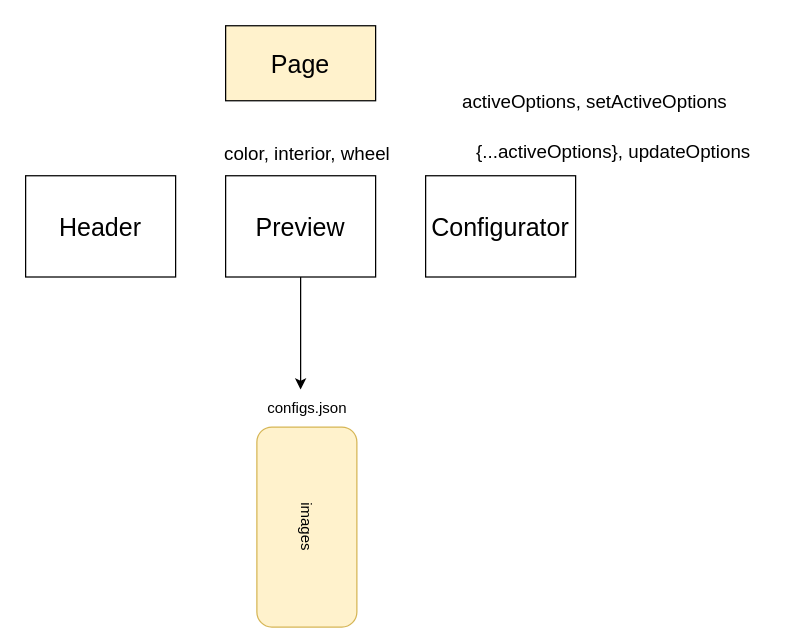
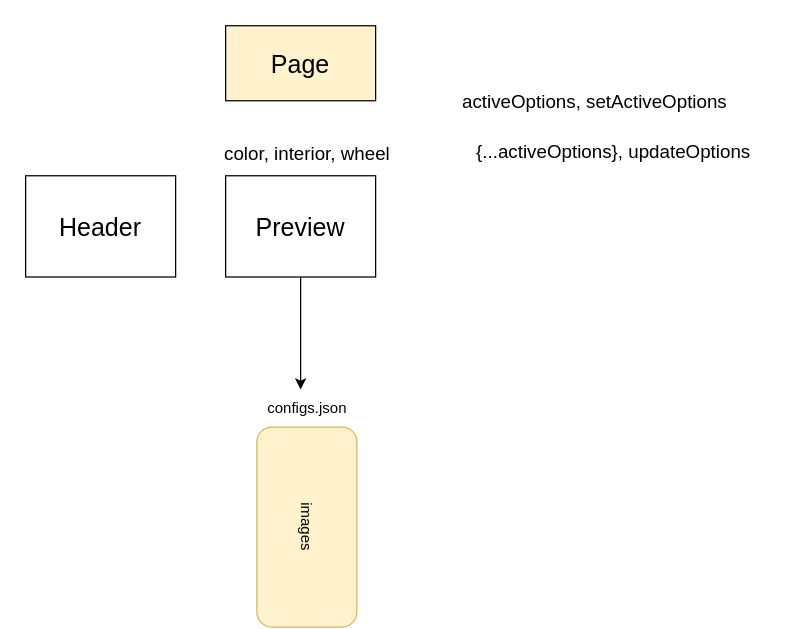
node "Configurator": removed
